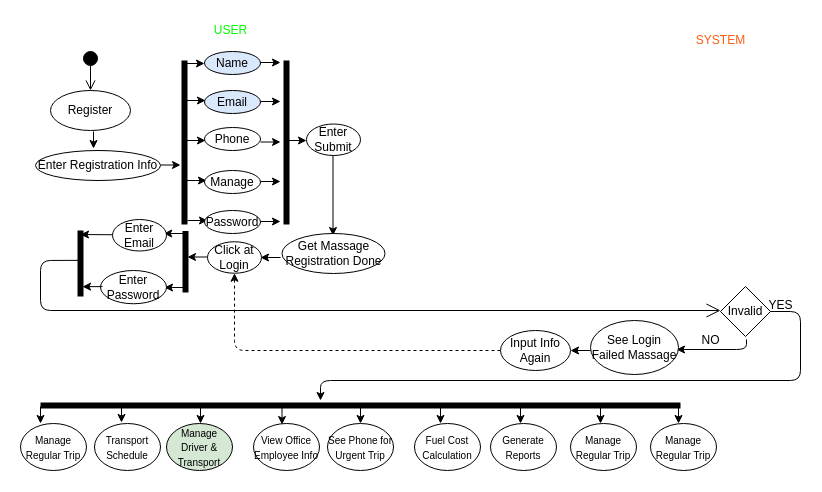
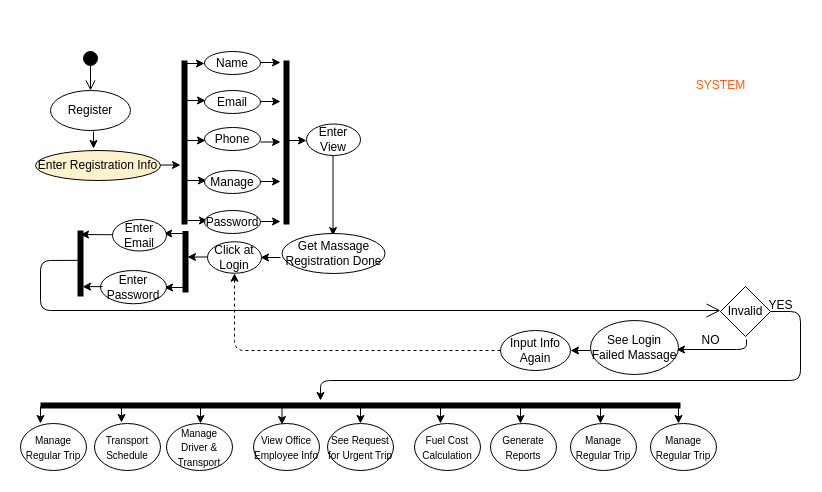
node "USER": removed
node "SYSTEM": moved (721, 41) -> (721, 86)
node "Name": fillcolor #dae8fc -> #ffffff
node "Email": fillcolor #dae8fc -> #ffffff
node "Enter Submit": label "Enter Submit" -> "Enter View"
node "Enter Registration Info": fillcolor #ffffff -> #fff2cc
node "Manage Driver & Transport": fillcolor #d5e8d4 -> #ffffff
node "See Phone for Urgent Trip": label "See Phone for Urgent Trip" -> "See Request for Urgent Trip"
